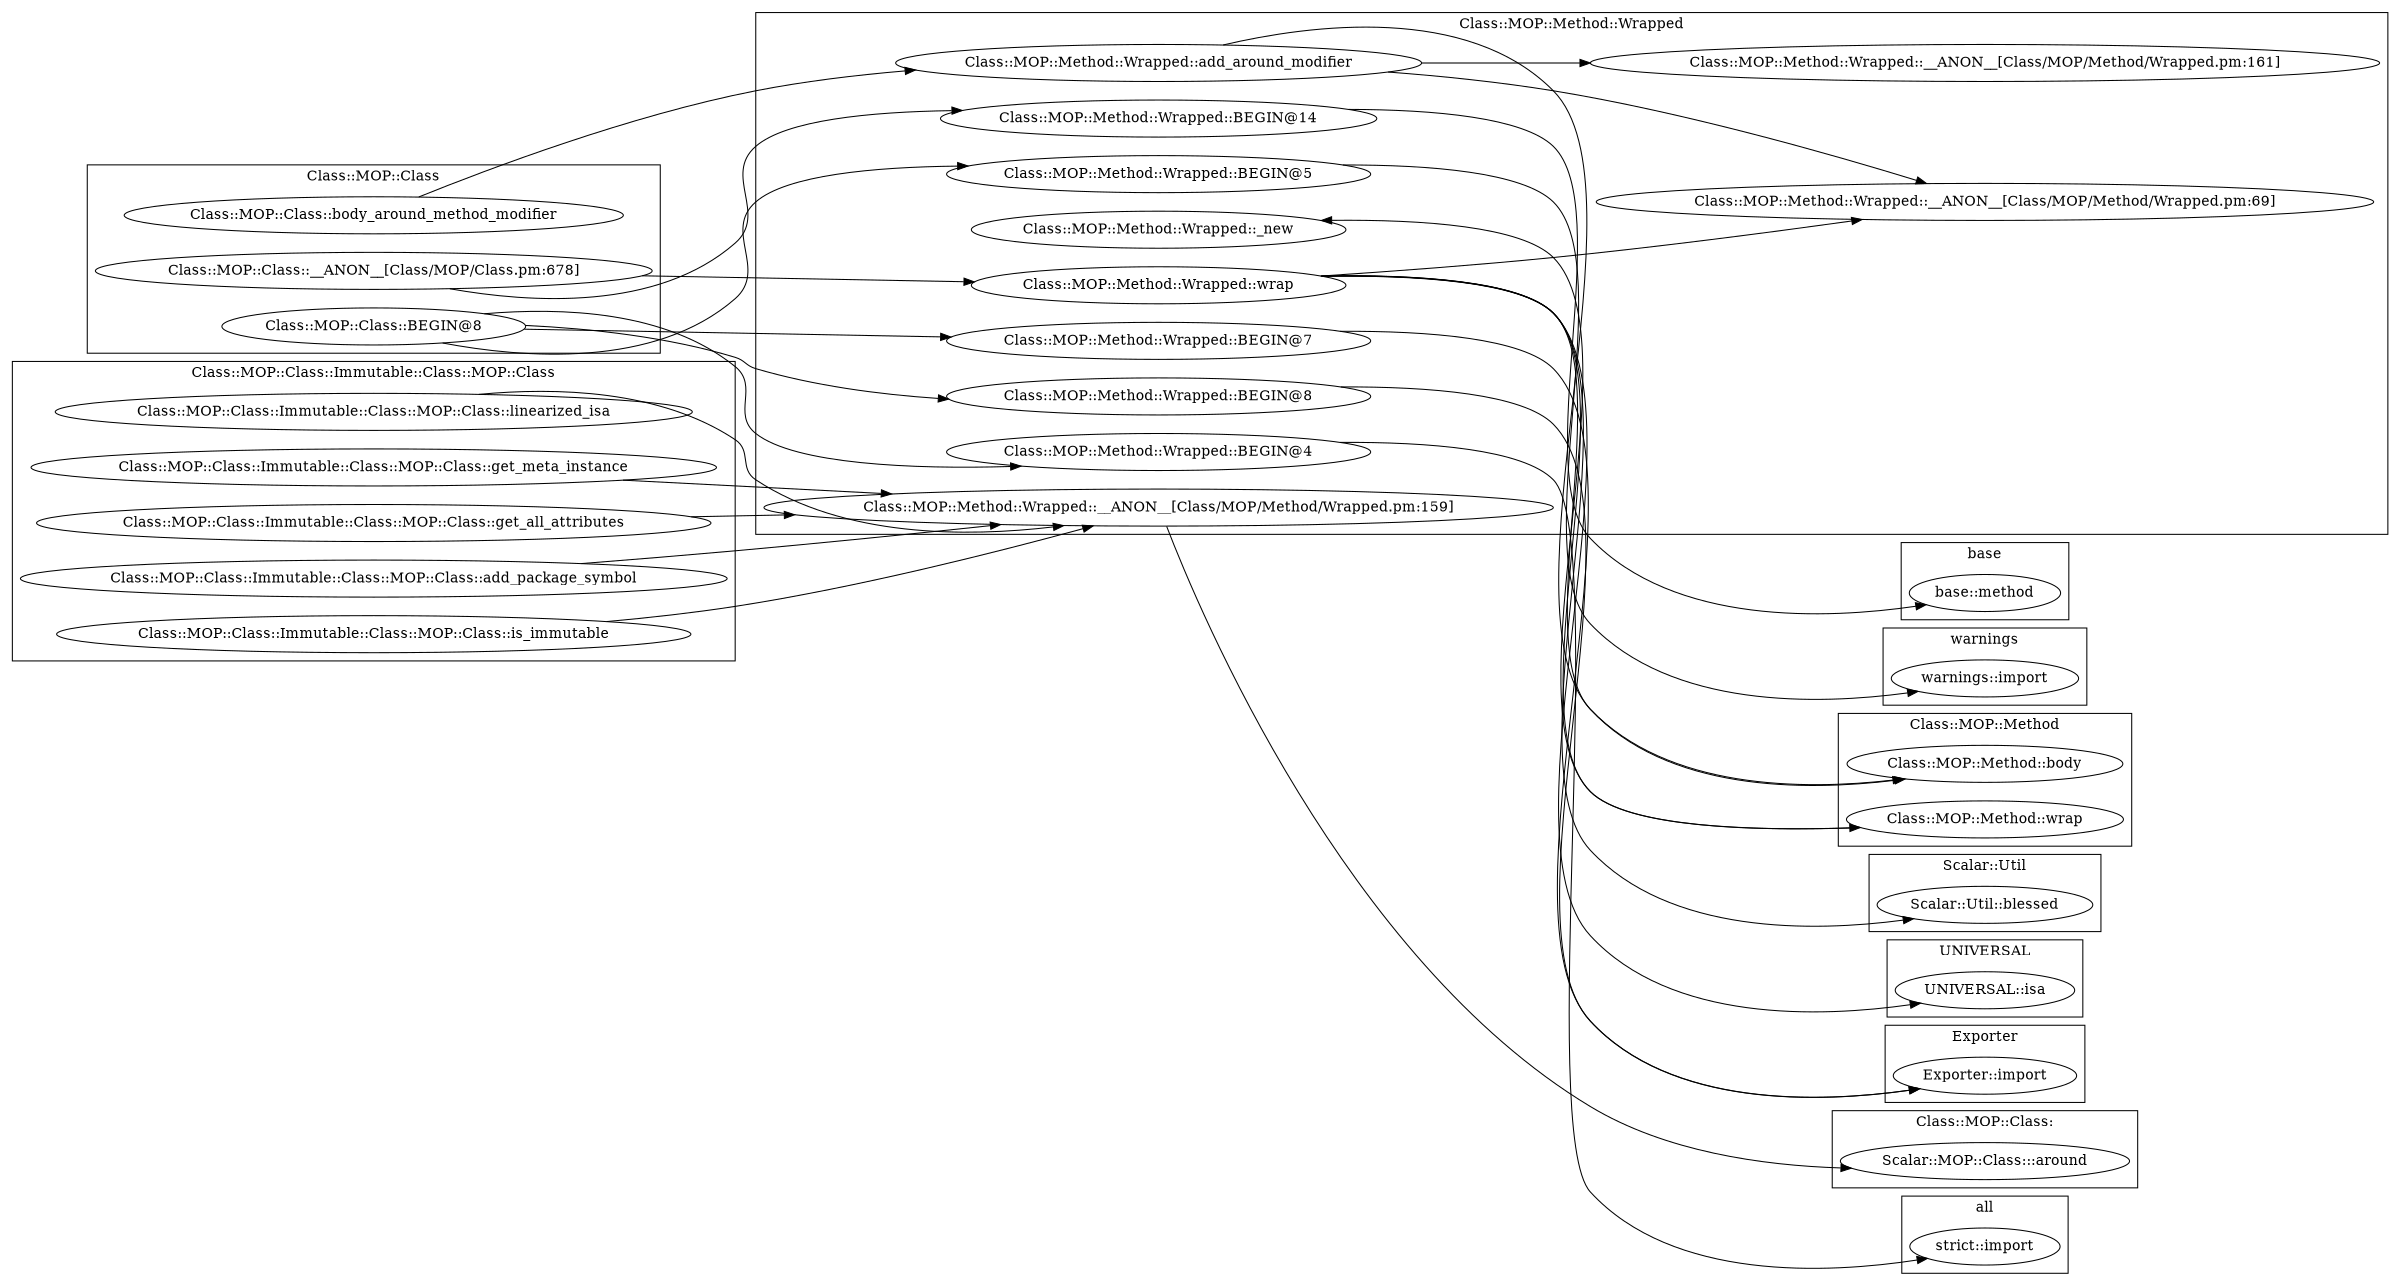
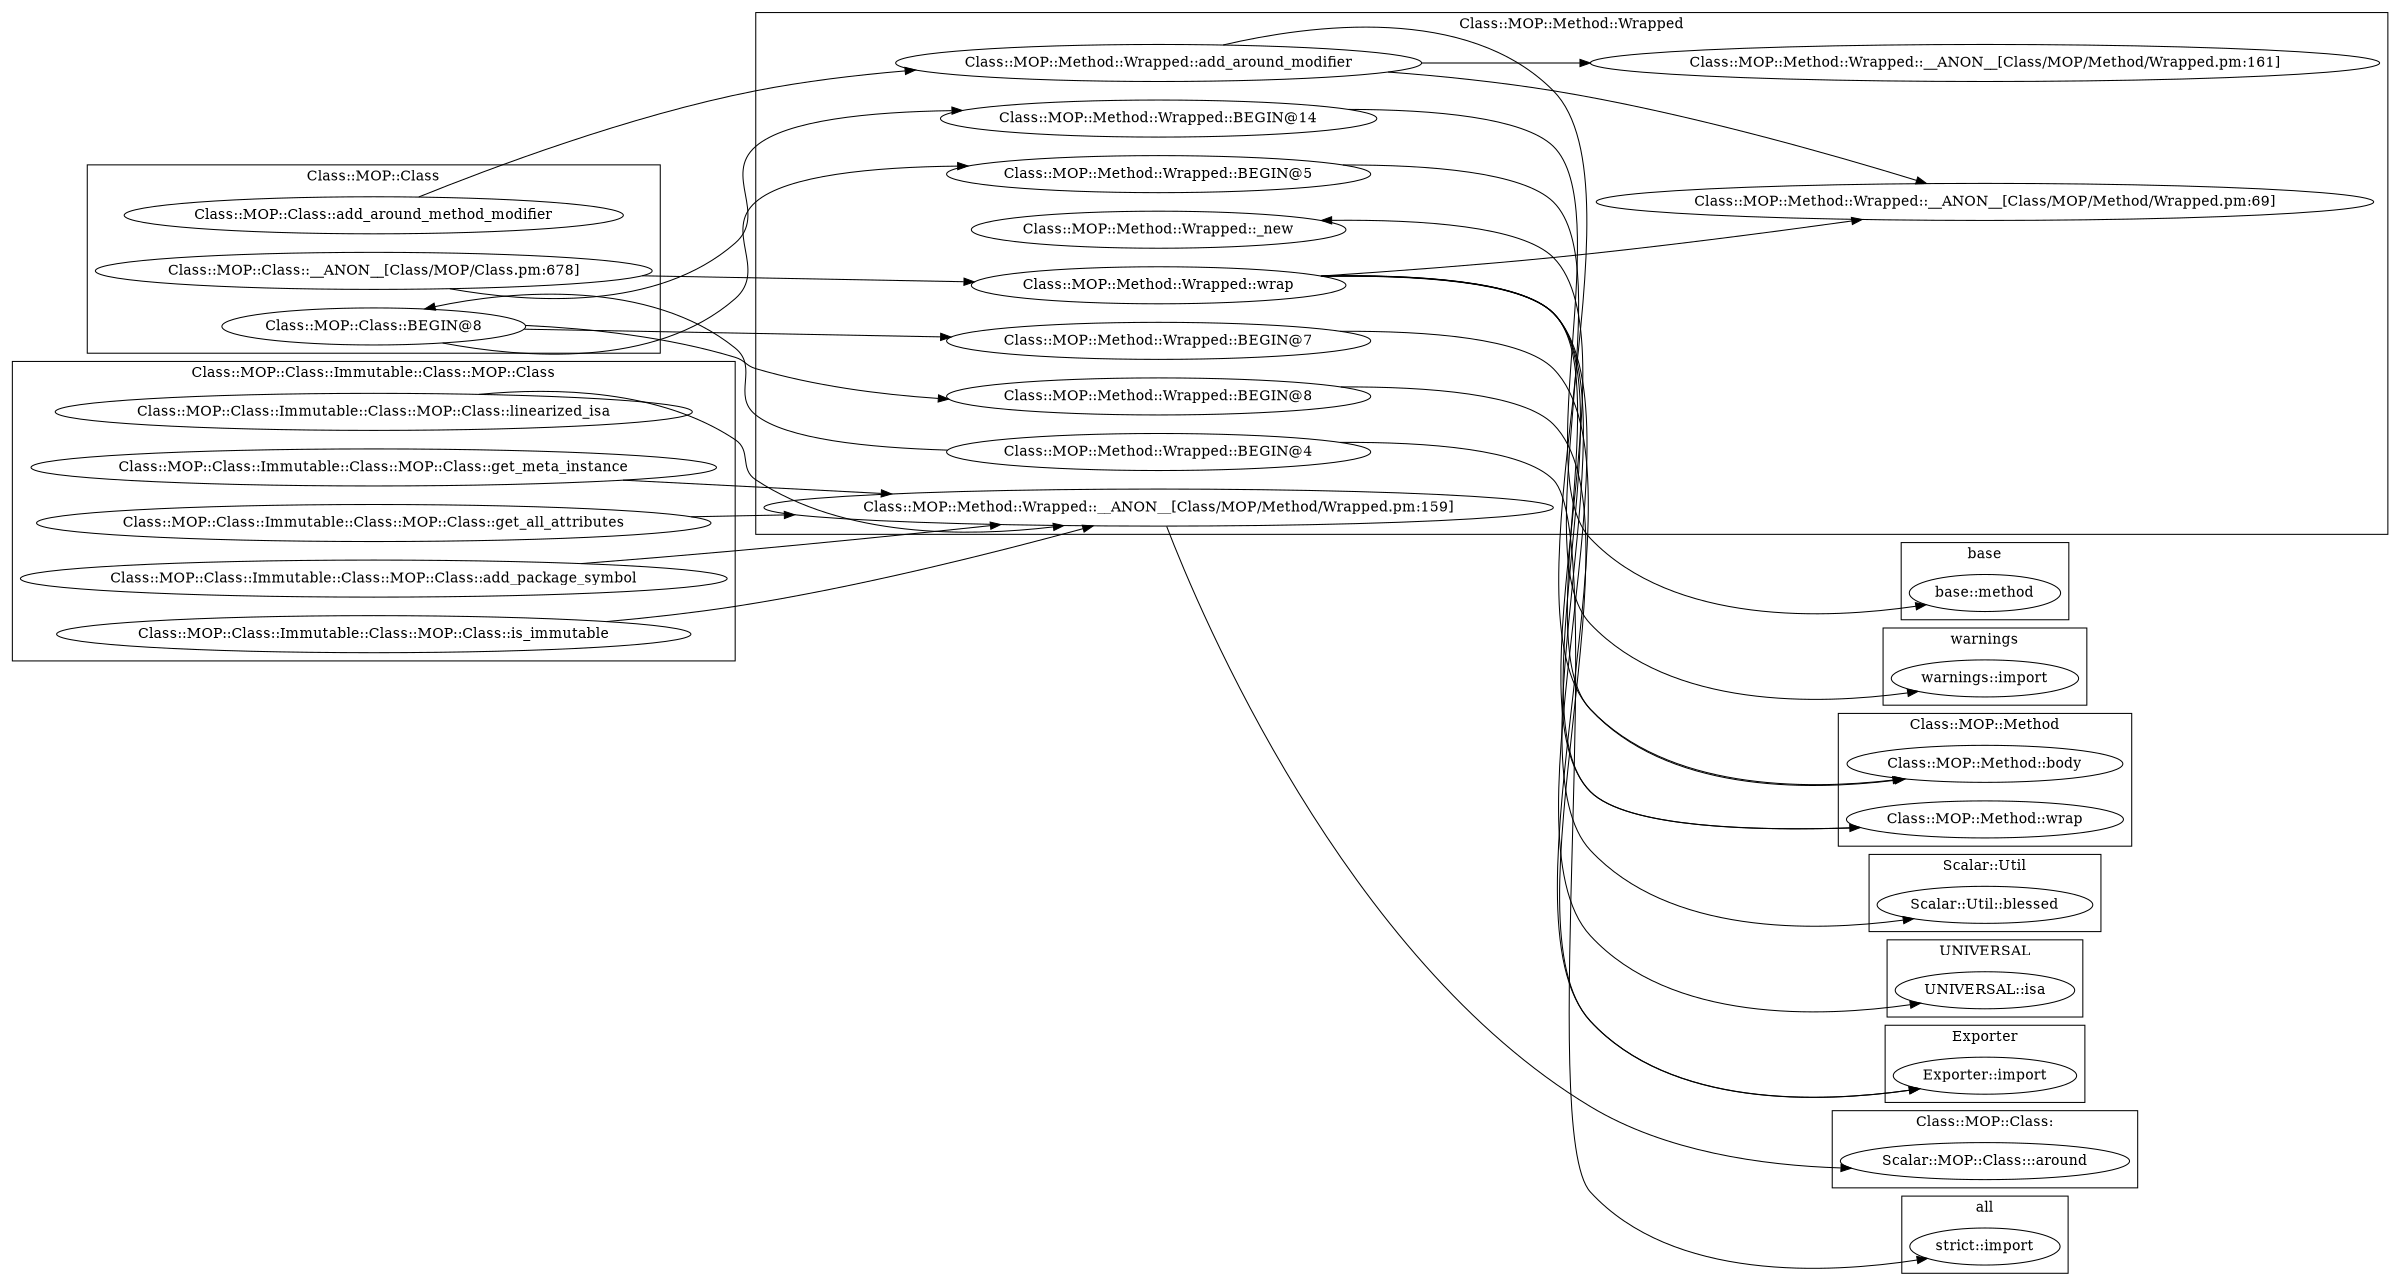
node "Class::MOP::Class::body_around_method_modifier": label "Class::MOP::Class::body_around_method_modifier" -> "Class::MOP::Class::add_around_method_modifier"
edge "Class::MOP::Class::BEGIN@8" -> "Class::MOP::Method::Wrapped::BEGIN@4": reversed
